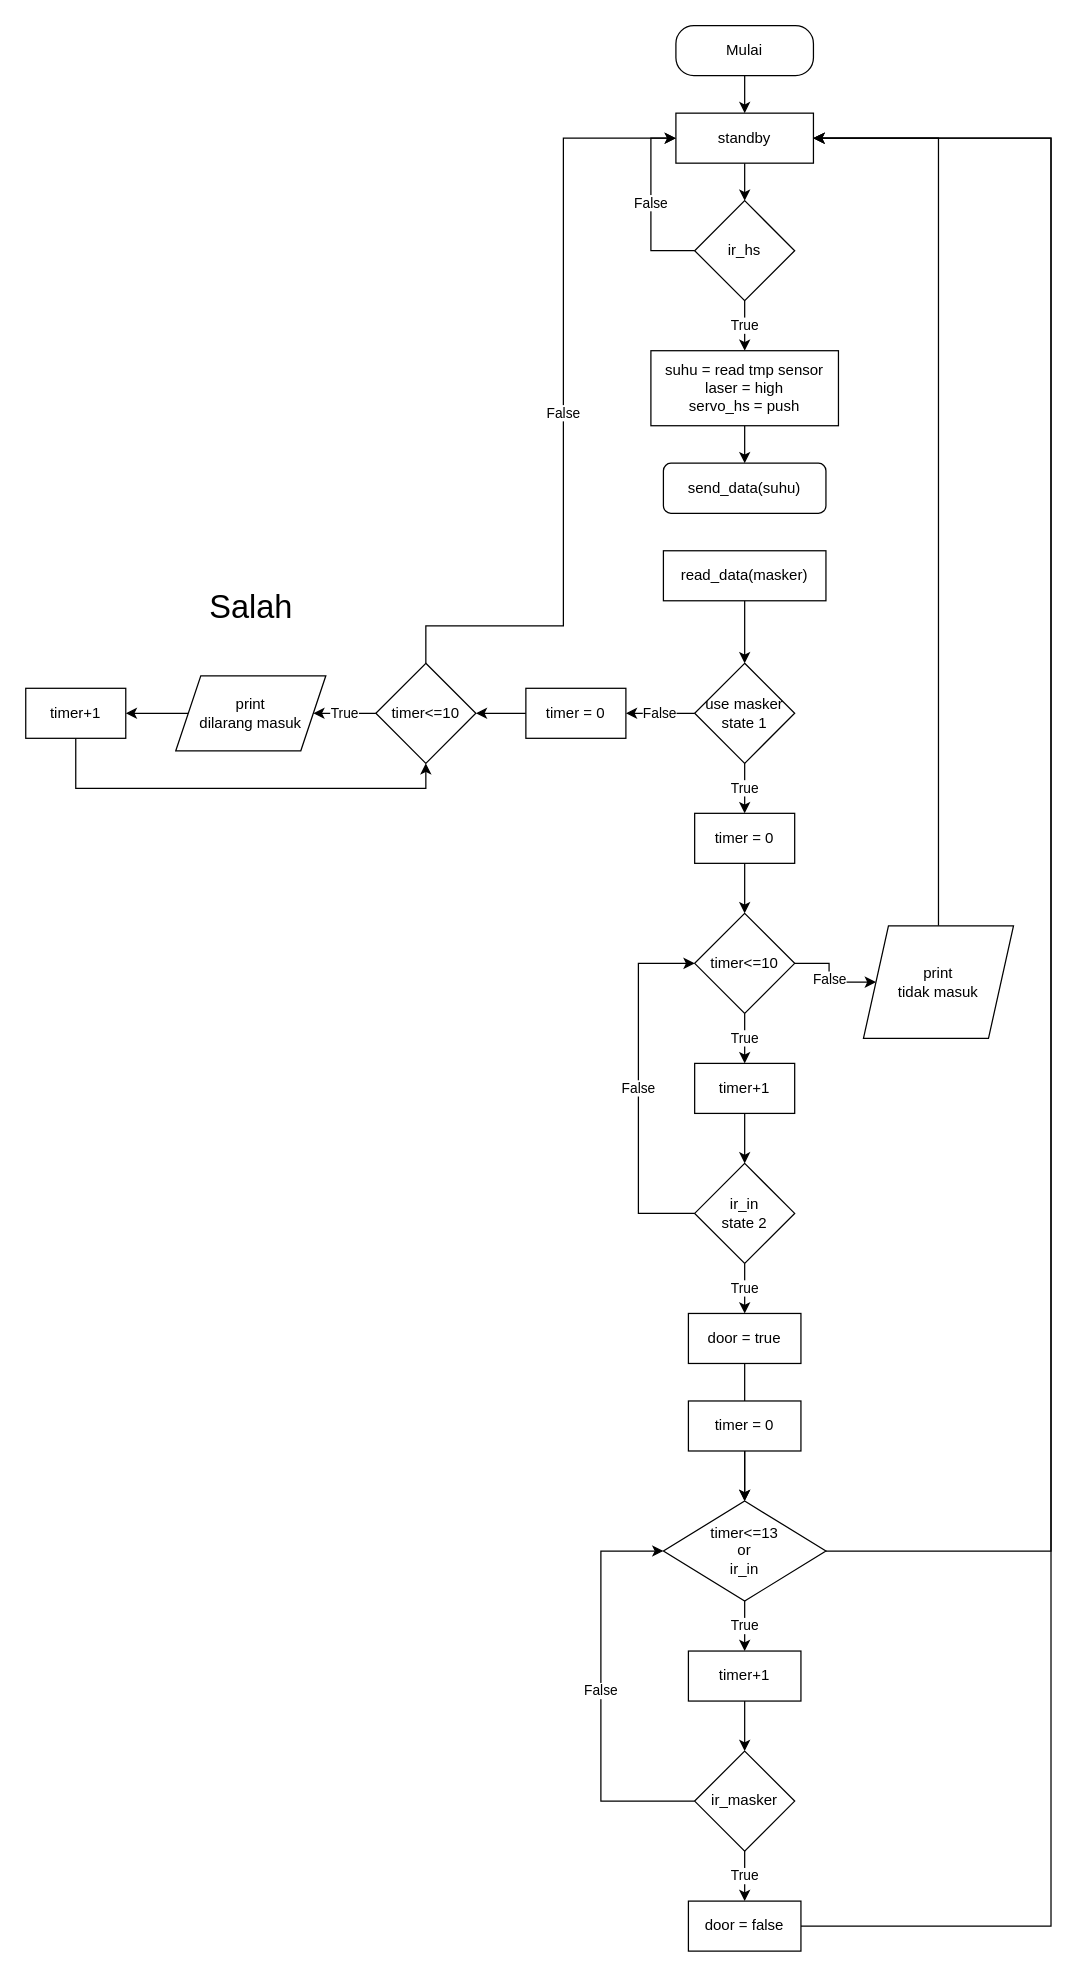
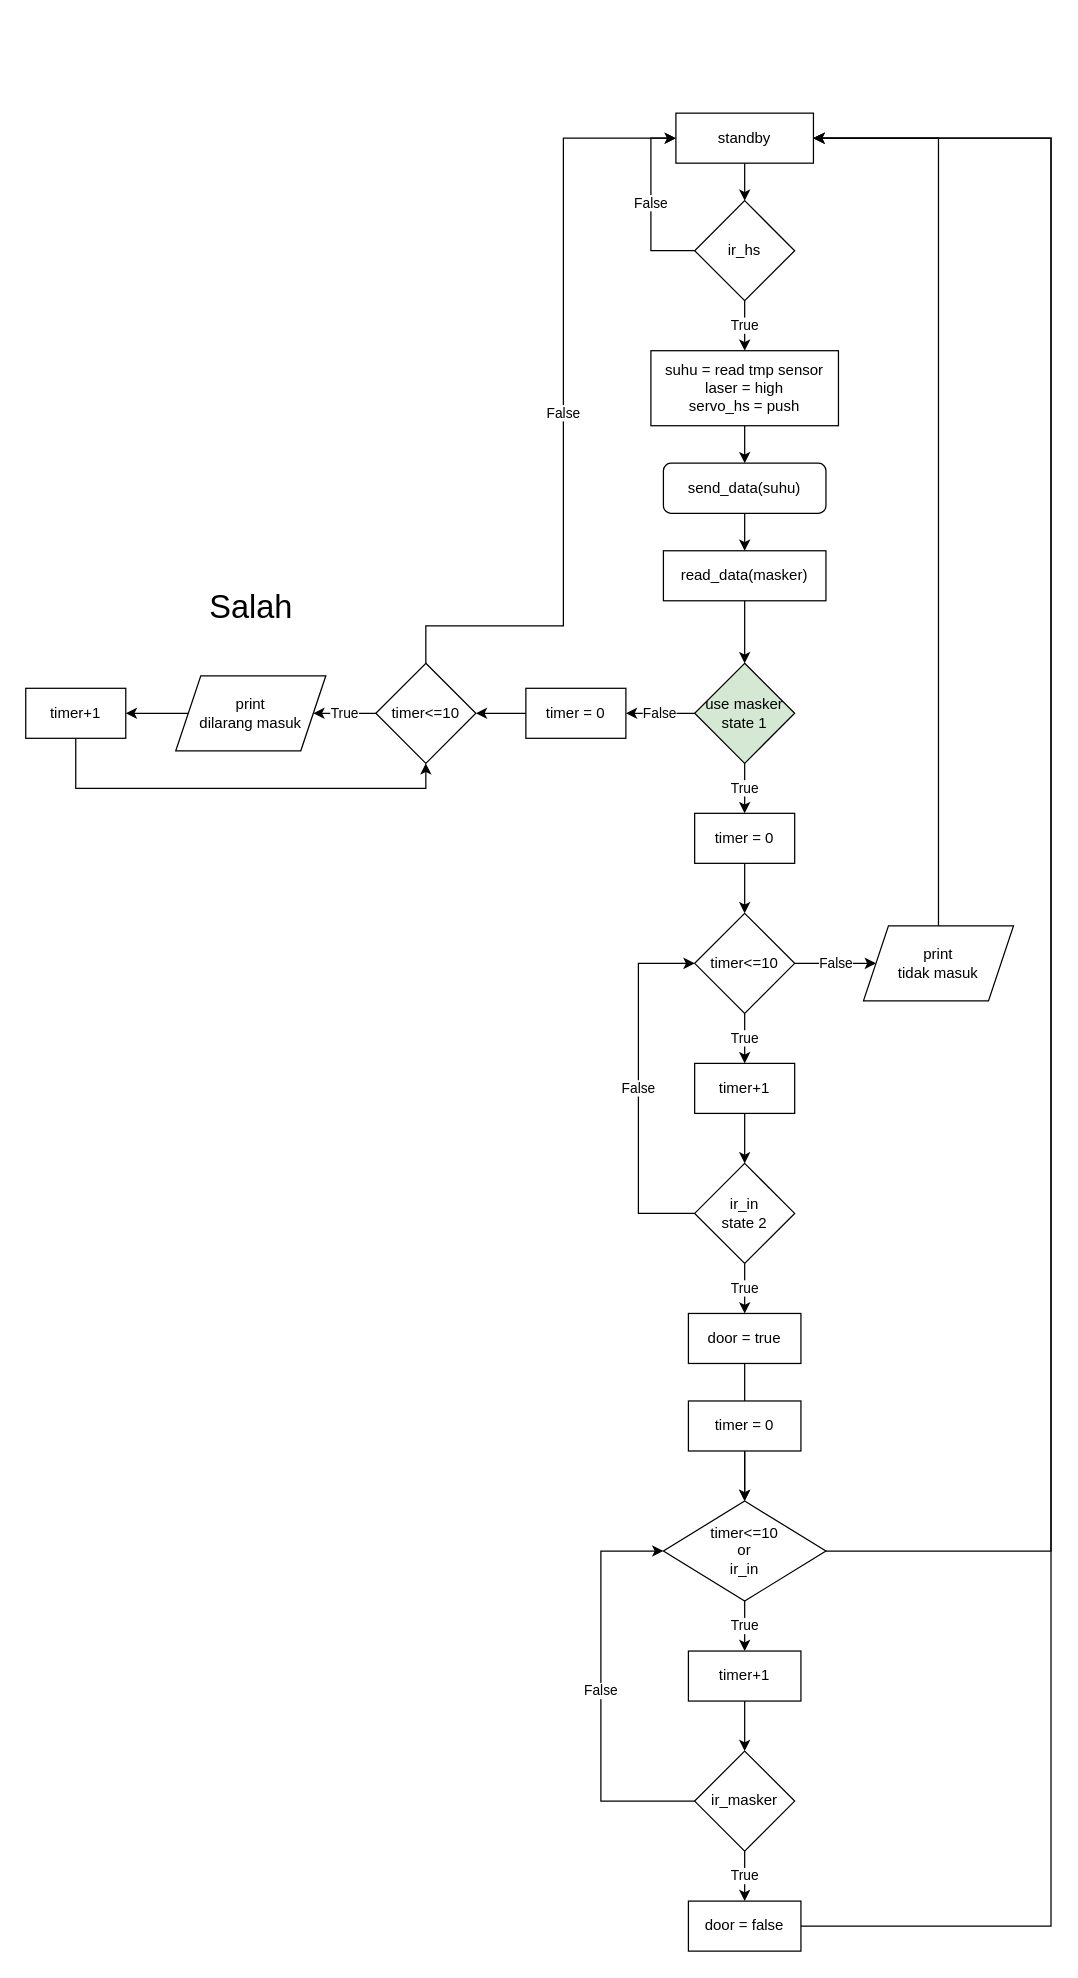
node "Mulai": removed
edge "Mulai" -> "standby": removed
edge "send_data(suhu)" -> "read_data(masker)": added
node "use masker state 1": fillcolor #ffffff -> #d5e8d4
node "print tidak masuk": size 150x113 -> 150x75
node "timer<=13 or ir_in": label "timer<=13 or ir_in" -> "timer<=10 or ir_in"
